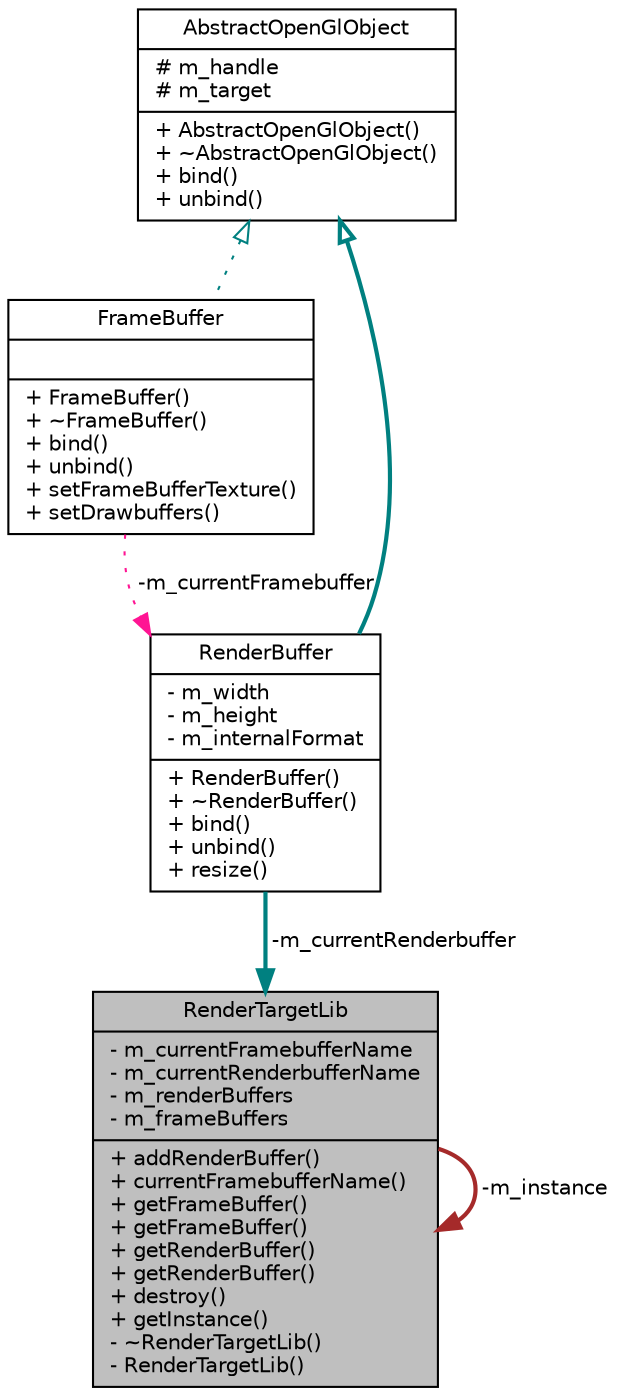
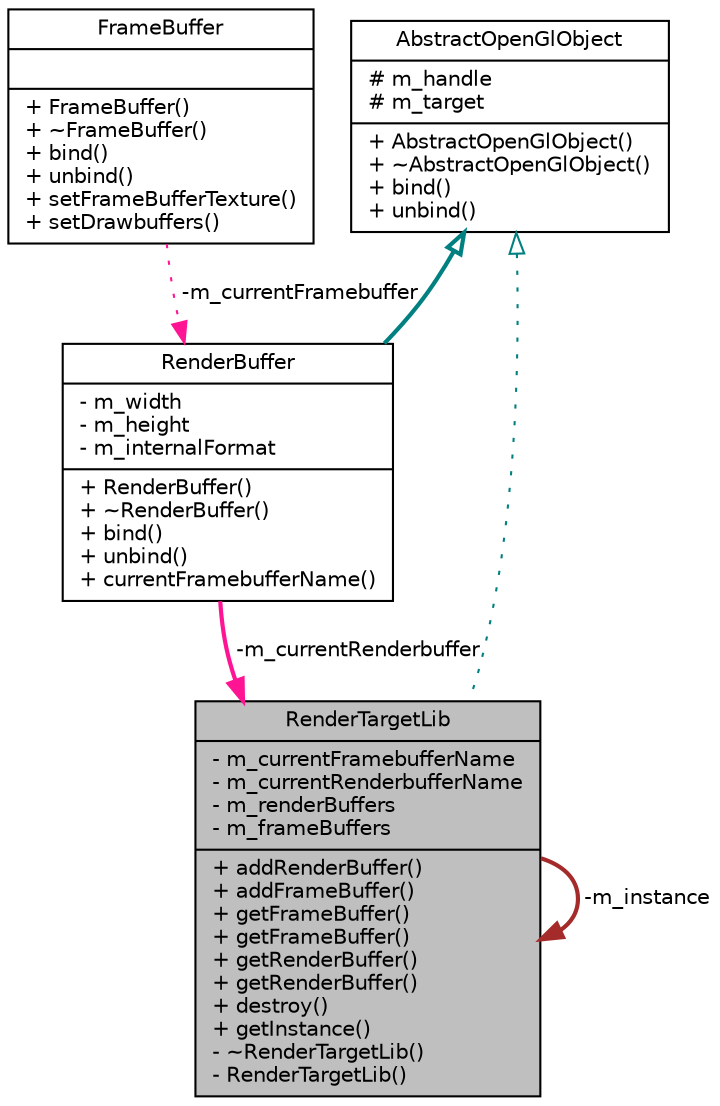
edge "FrameBuffer" -> "AbstractOpenGlObject": now "RenderTargetLib" -> "AbstractOpenGlObject"
node "RenderBuffer": text "+ resize()" -> "+ currentFramebufferName()"
edge "RenderBuffer" -> "RenderTargetLib": color teal -> deeppink
node "RenderTargetLib": text "+ currentFramebufferName()" -> "+ addFrameBuffer()"
